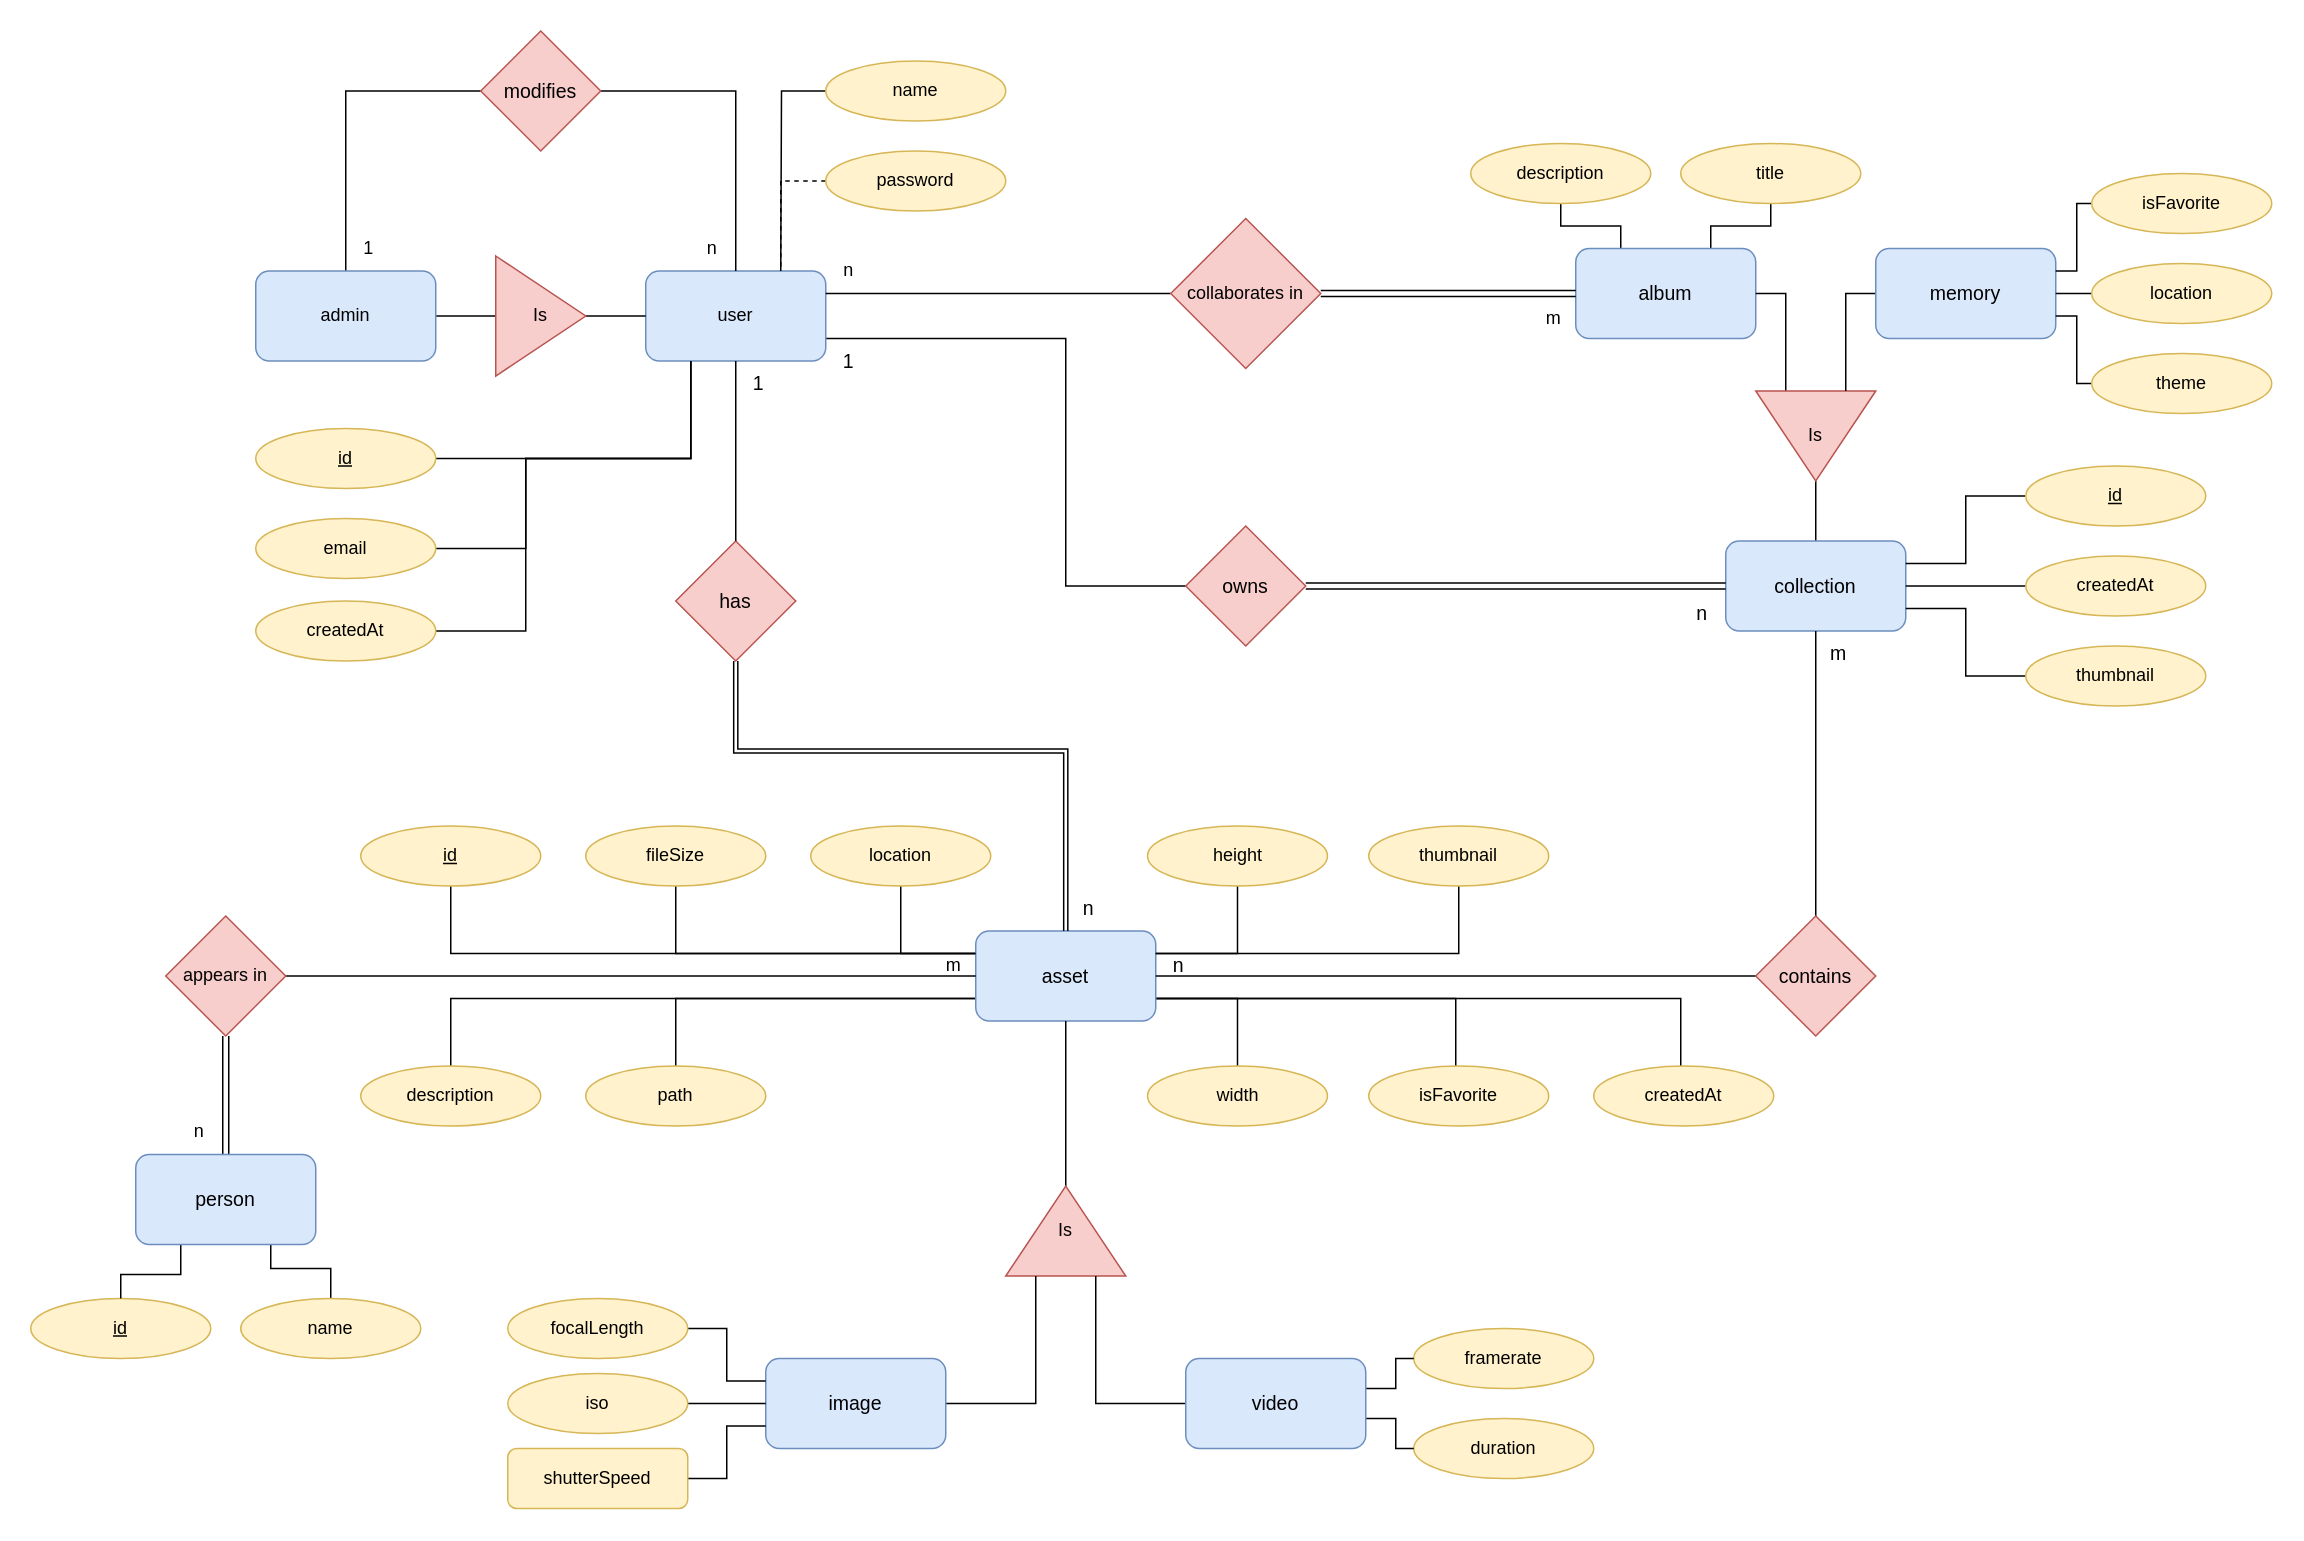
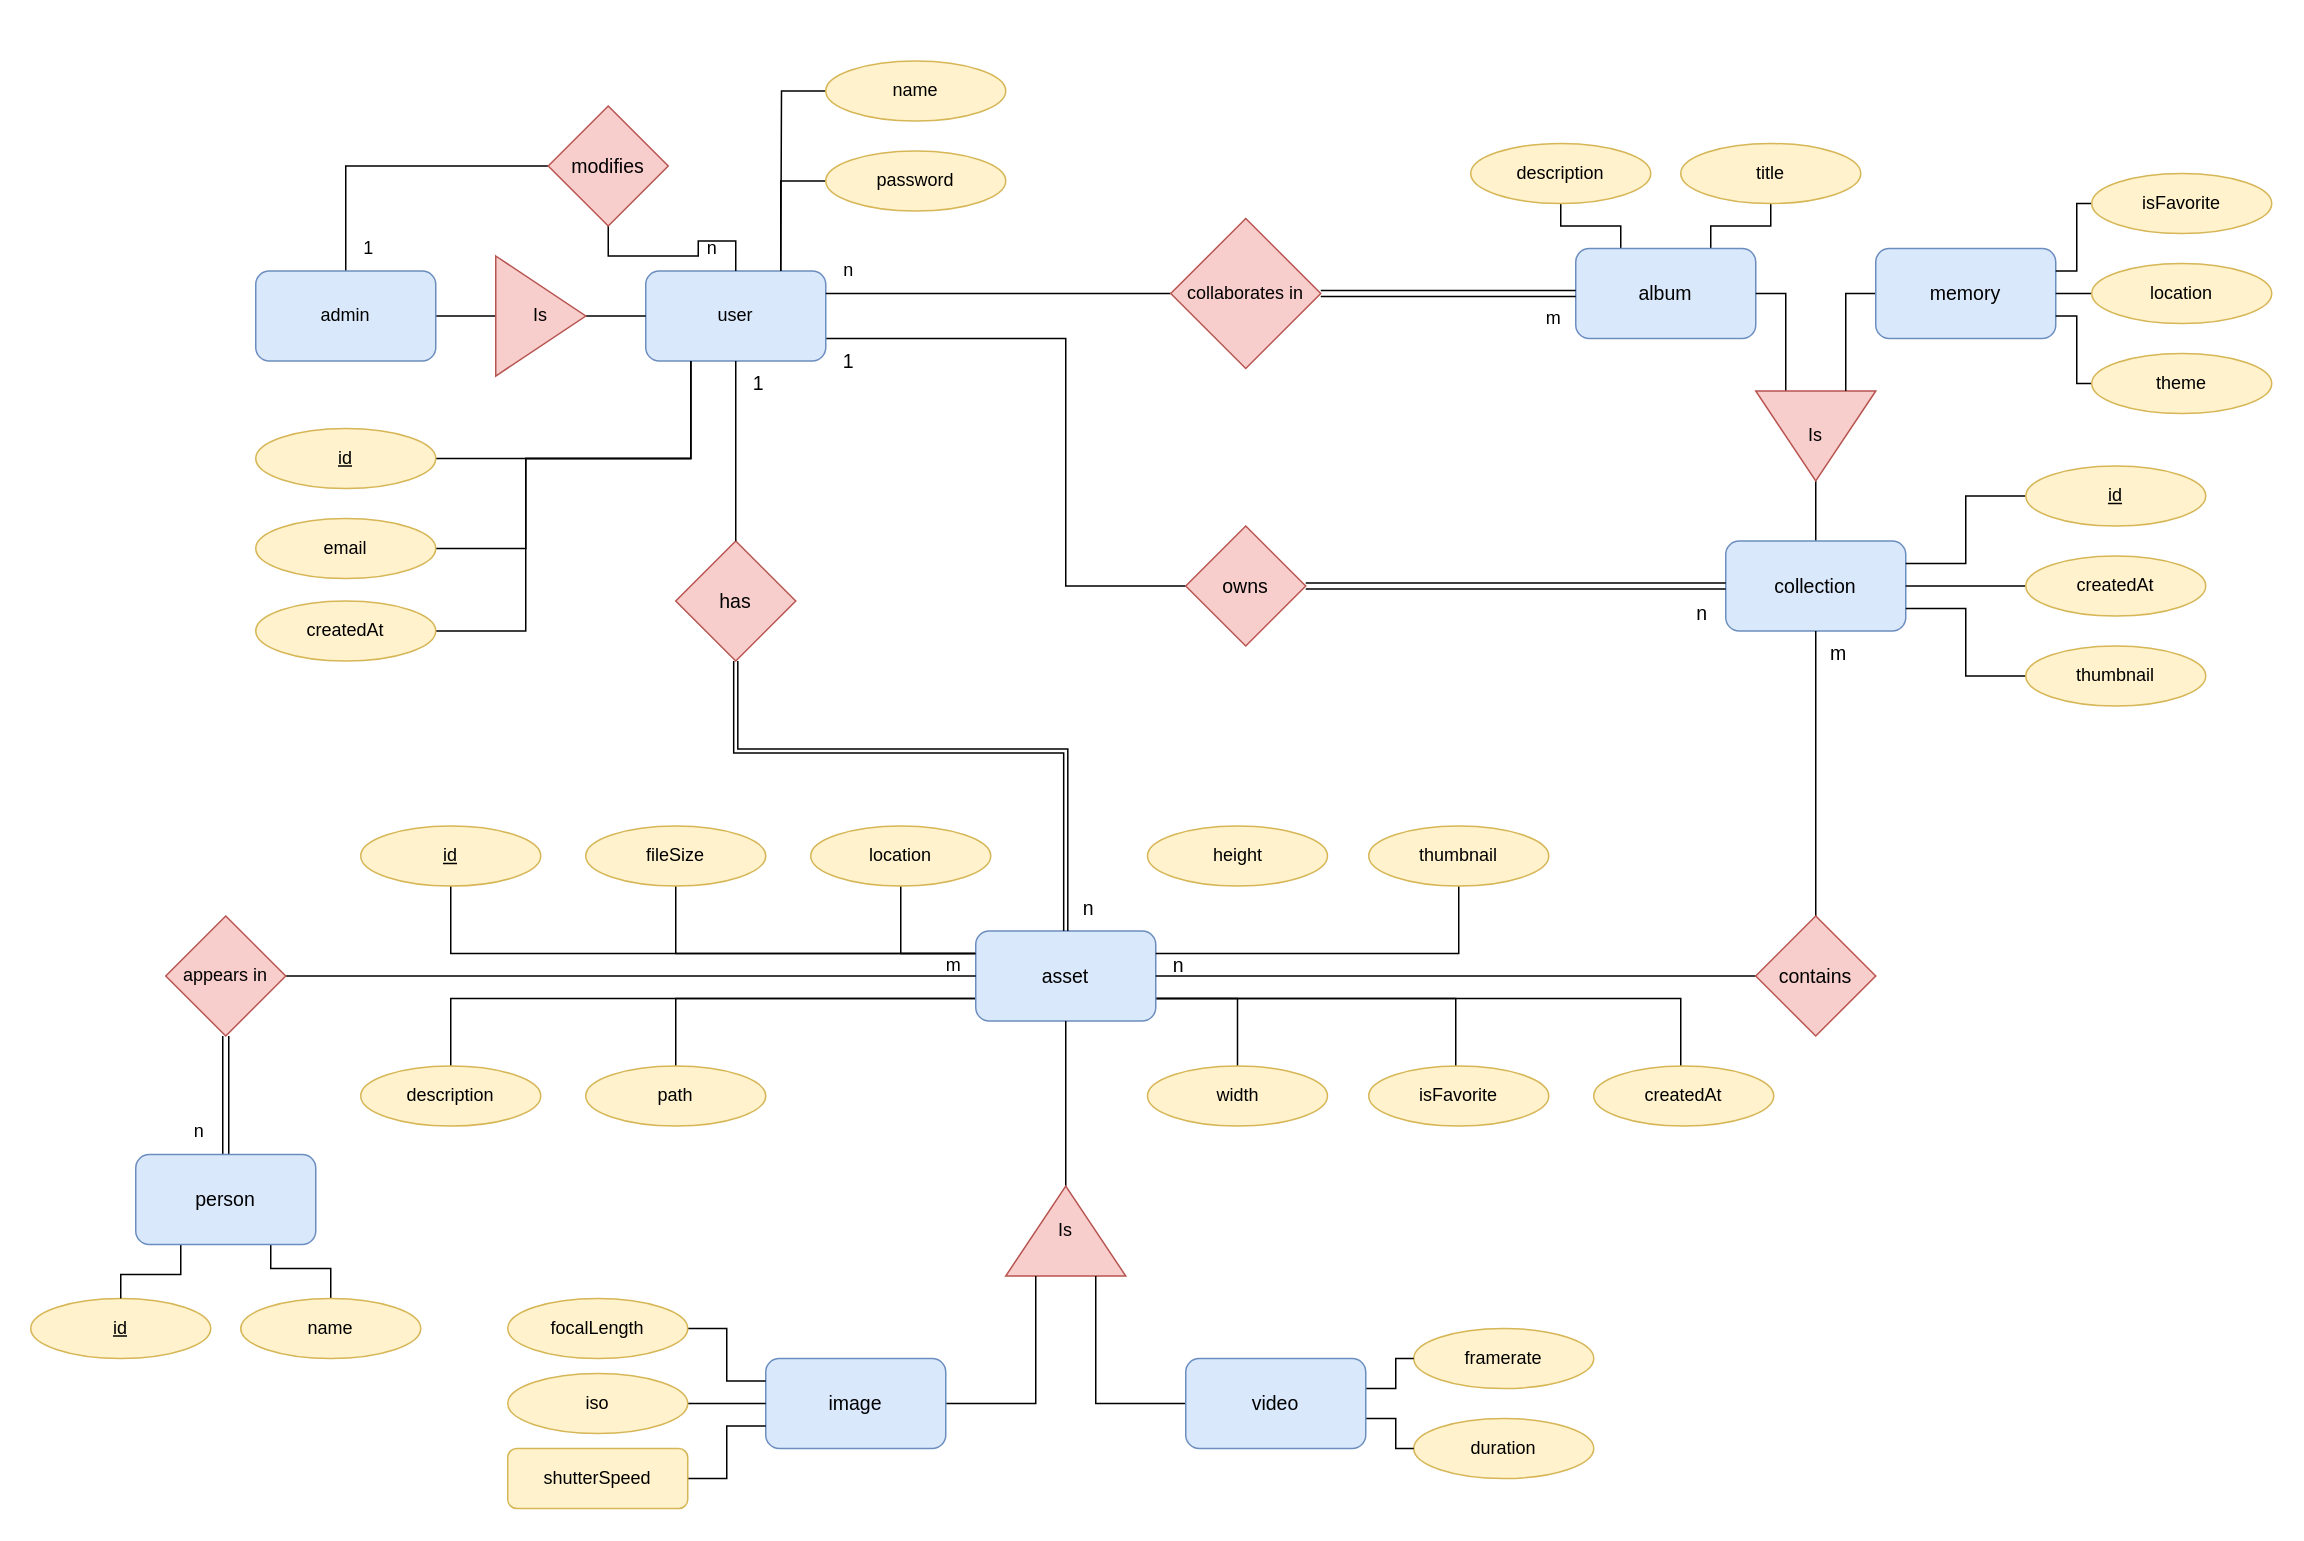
node "modifies": moved (541, 91) -> (608, 166)
edge "password" -- "user": style dashed -> solid
edge "height" -- "asset": removed
